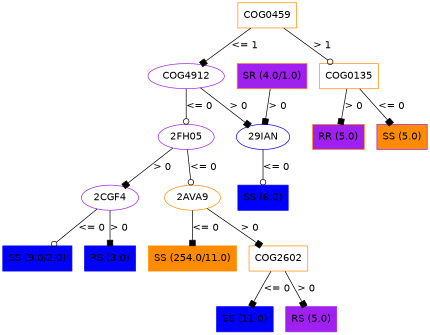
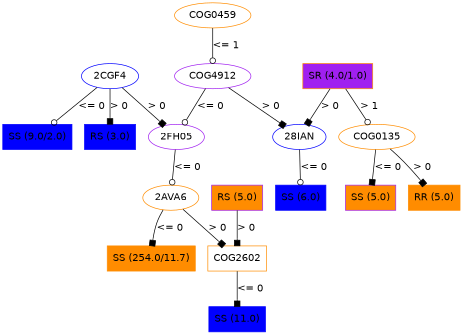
node "COG0459": shape box -> ellipse
edge "COG0459" -> "COG4912": arrowhead box -> odot
edge "COG0459" -> "COG0135": now "SR (4.0/1.0)" -> "COG0135"
node "COG0135": shape box -> ellipse
node "29IAN": label "29IAN" -> "28IAN"
node "RR (5.0)": fillcolor purple -> darkorange
edge "2FH05" -> "2CGF4": reversed
node "2CGF4": color purple -> blue
node "2AVA9": label "2AVA9" -> "2AVA6"
node "SS (254.0/11.0)": label "SS (254.0/11.0)" -> "SS (254.0/11.7)"
edge "COG2602" -> "RS (5.0)": reversed
node "RS (5.0)": fillcolor purple -> darkorange
